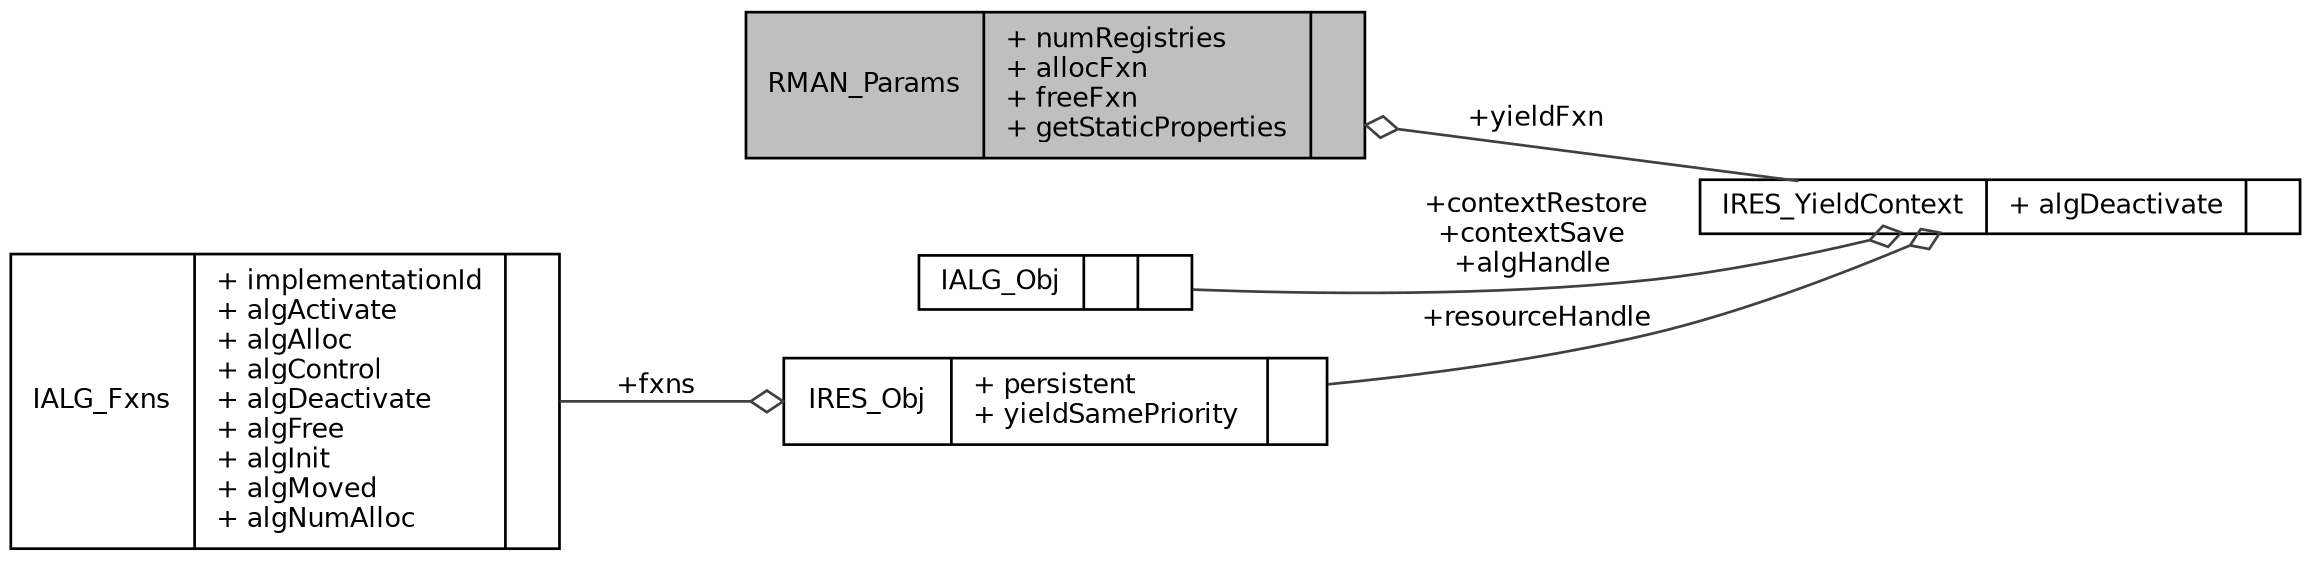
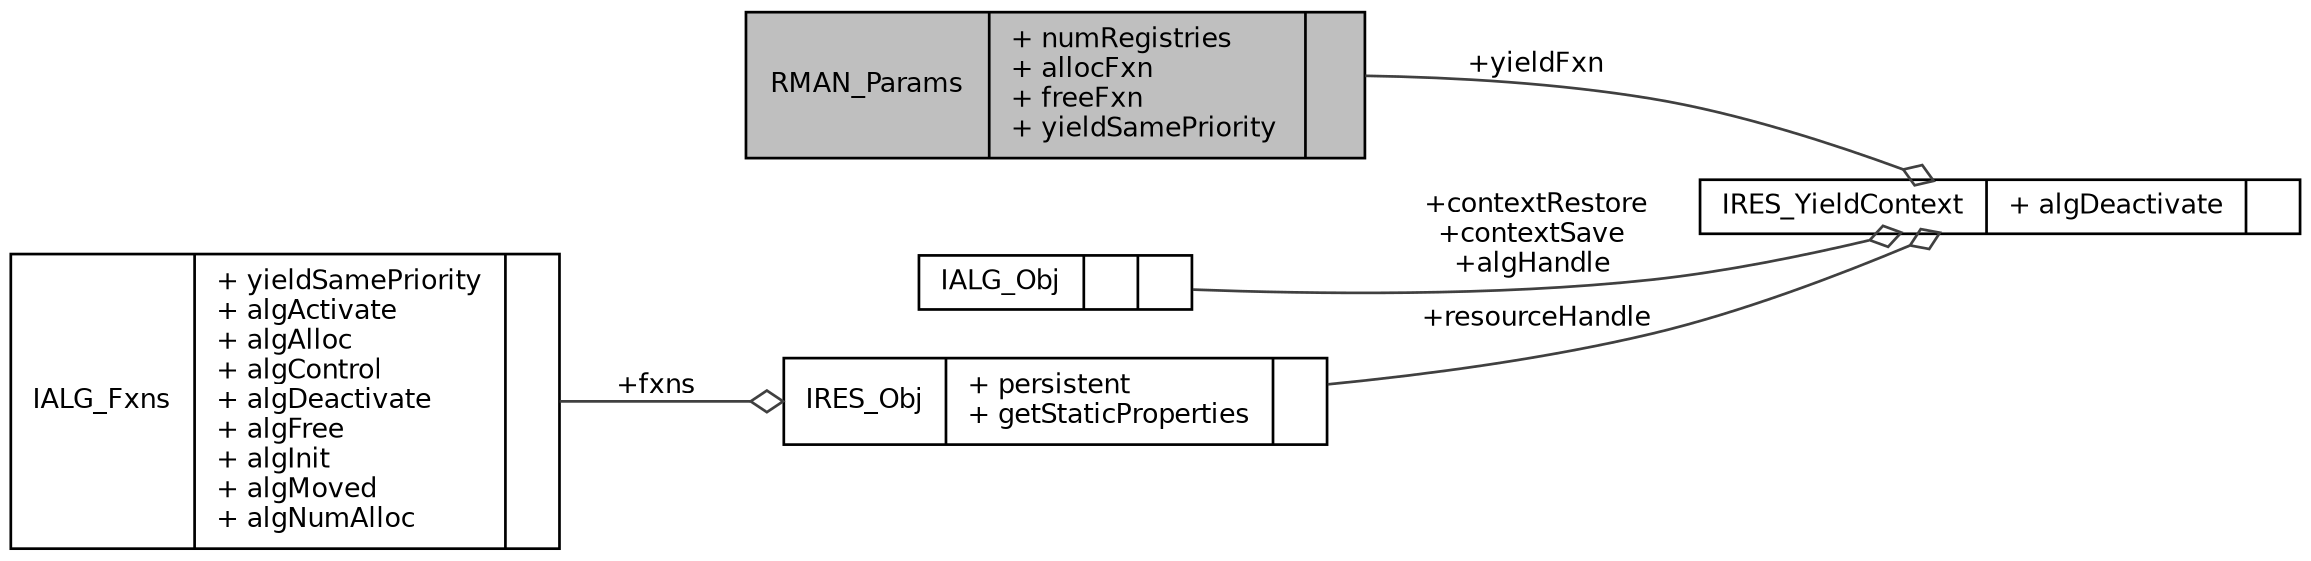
node "RMAN_Params": text "+ getStaticProperties" -> "+ yieldSamePriority"
edge "IRES_YieldContext" -> "RMAN_Params": reversed
node "IALG_Fxns": text "+ implementationId" -> "+ yieldSamePriority"
node "IRES_Obj": text "+ yieldSamePriority" -> "+ getStaticProperties"
